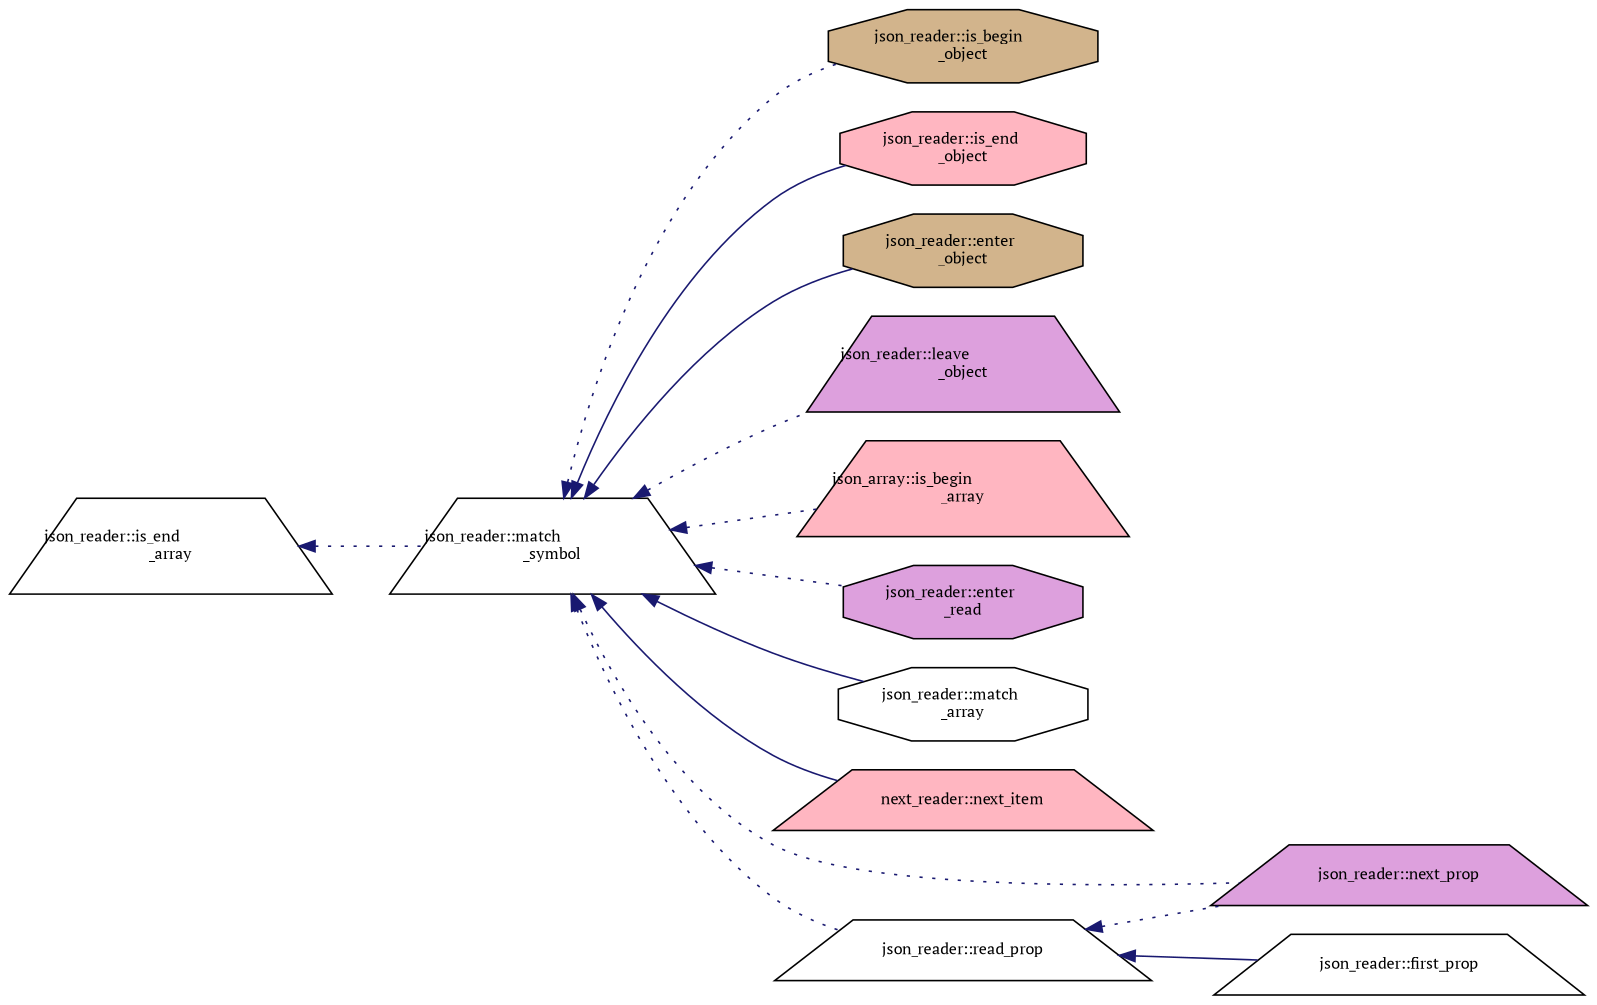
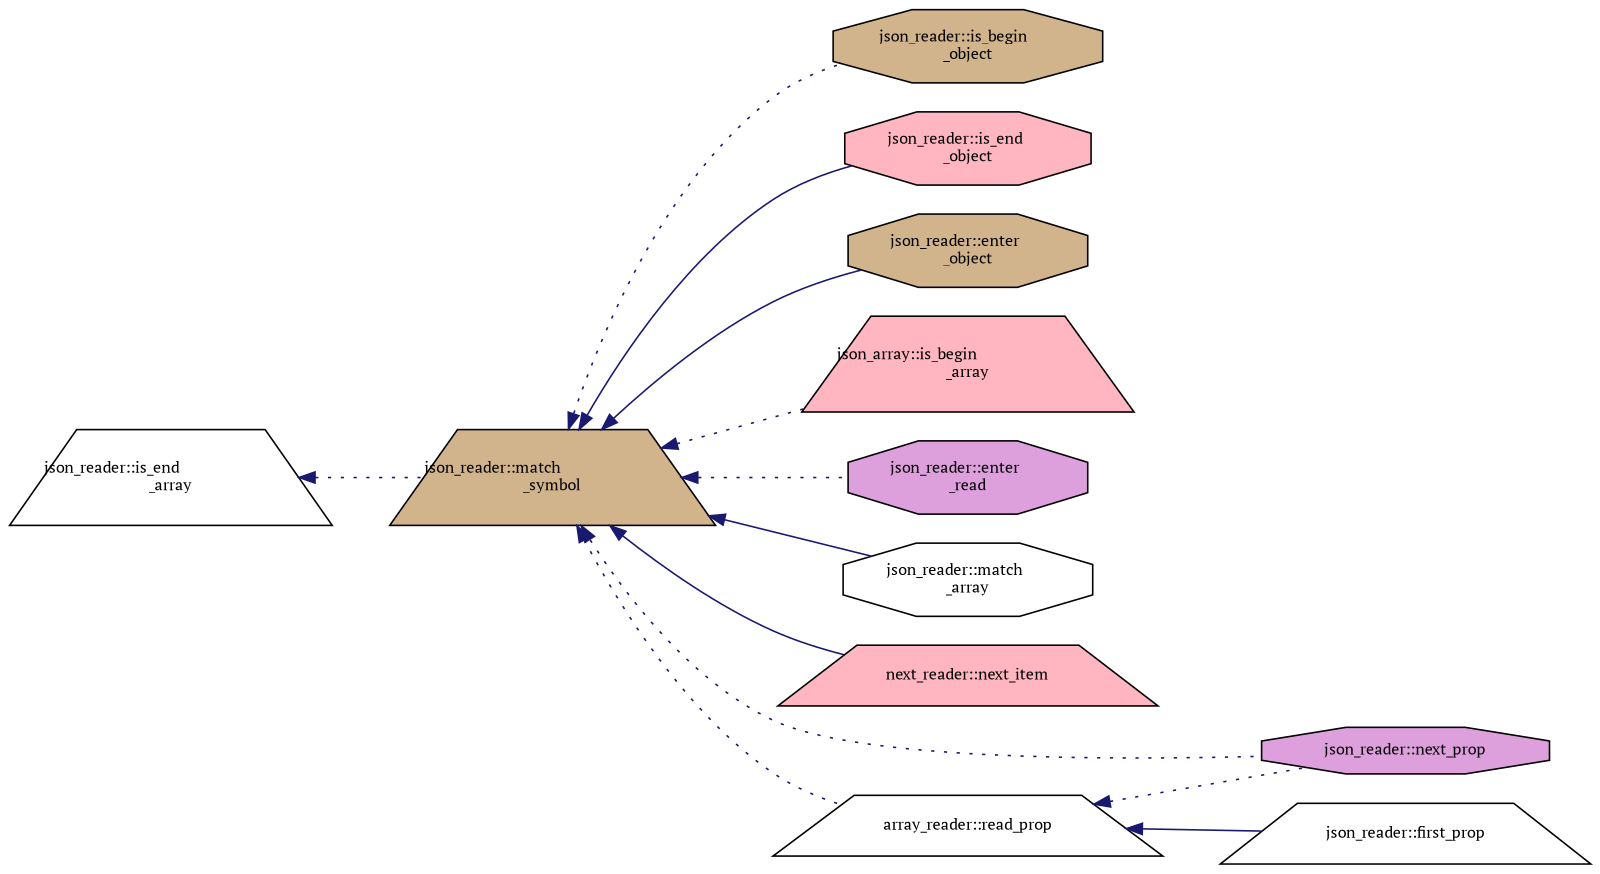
node "json_reader::leave _object": removed
node "json_reader::match _symbol": fillcolor white -> tan
node "json_reader::next_prop": shape trapezium -> octagon
node "json_reader::read_prop": label "json_reader::read_prop" -> "array_reader::read_prop"
